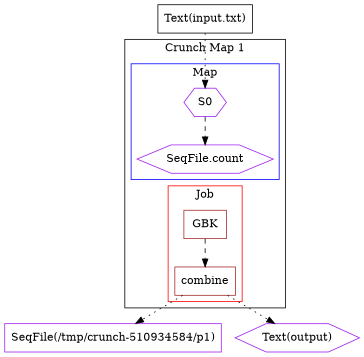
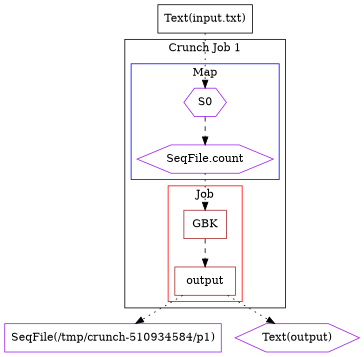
cluster "Crunch Map 1": label "Crunch Map 1" -> "Crunch Job 1"
edge "SeqFile.count" -> "GBK": added
node "combine": label "combine" -> "output"
